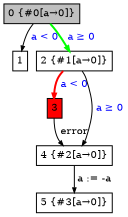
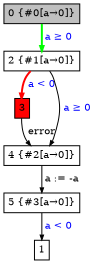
edge "0 {#0[a→0]}" -> "1": now "5 {#3[a→0]}" -> "1"
